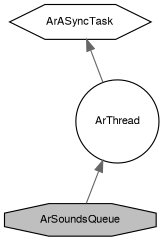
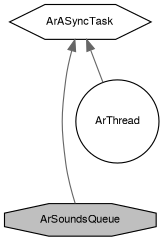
edge "ArSoundsQueue" -> "ArThread": now "ArSoundsQueue" -> "ArASyncTask"
